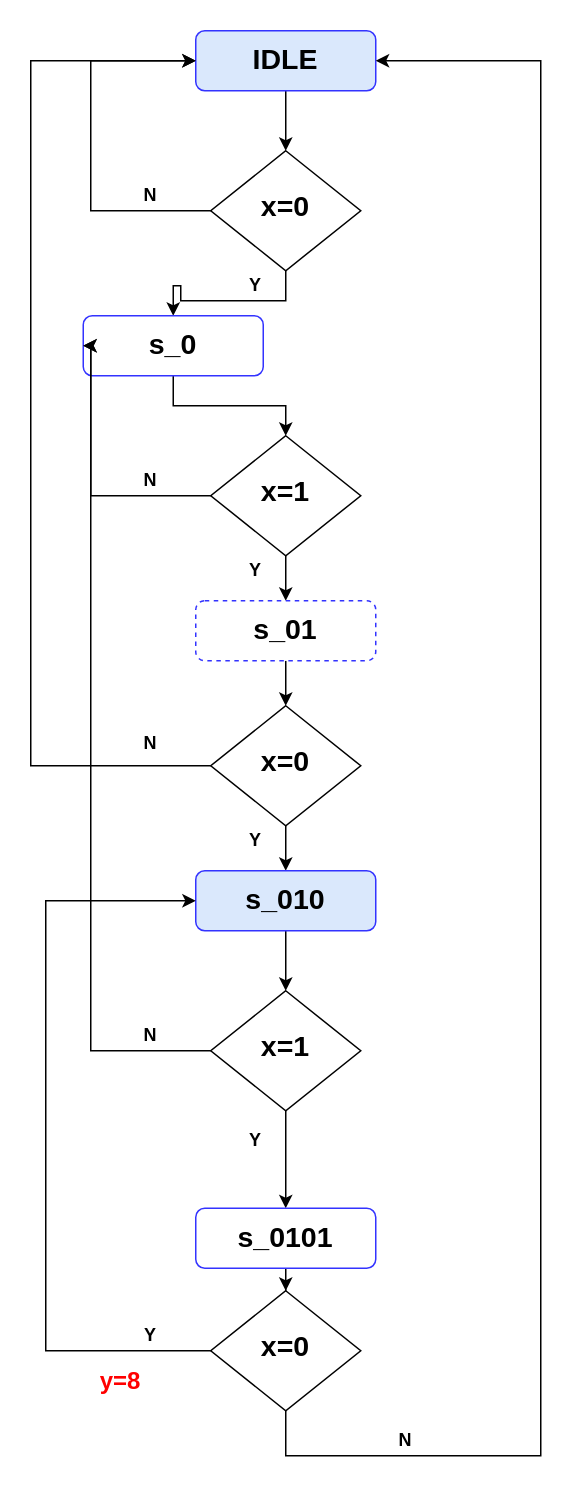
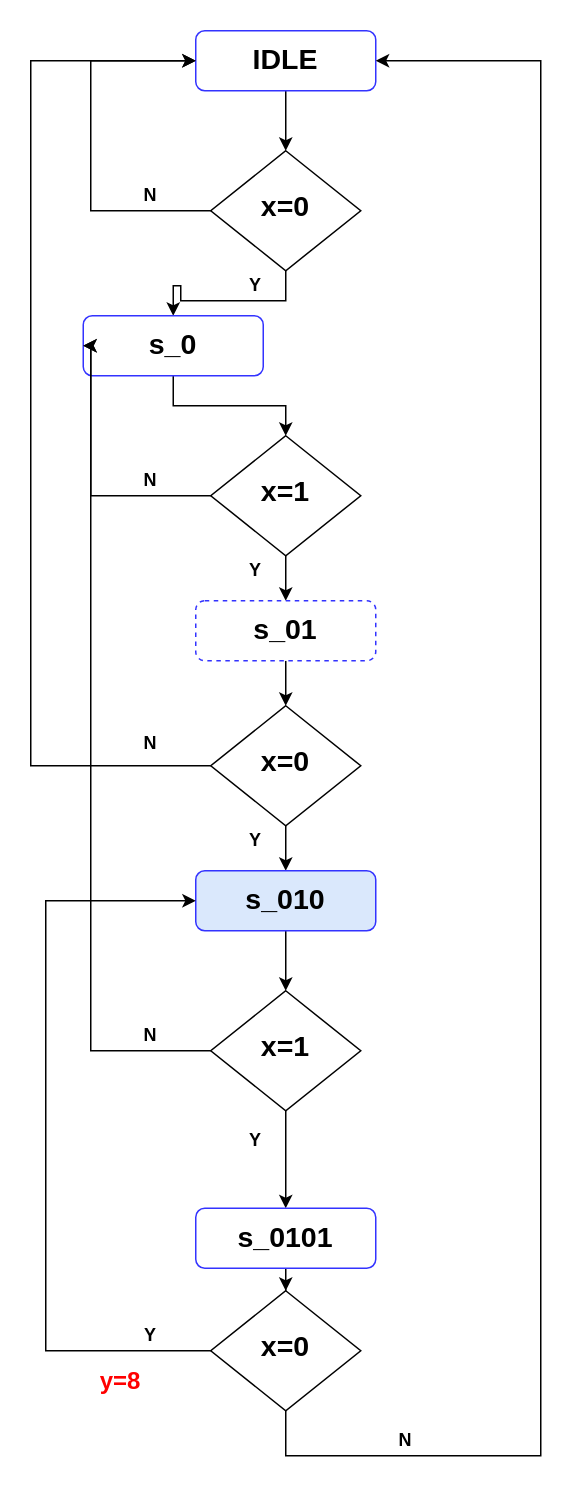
node "IDLE": fillcolor #dae8fc -> #ffffff
